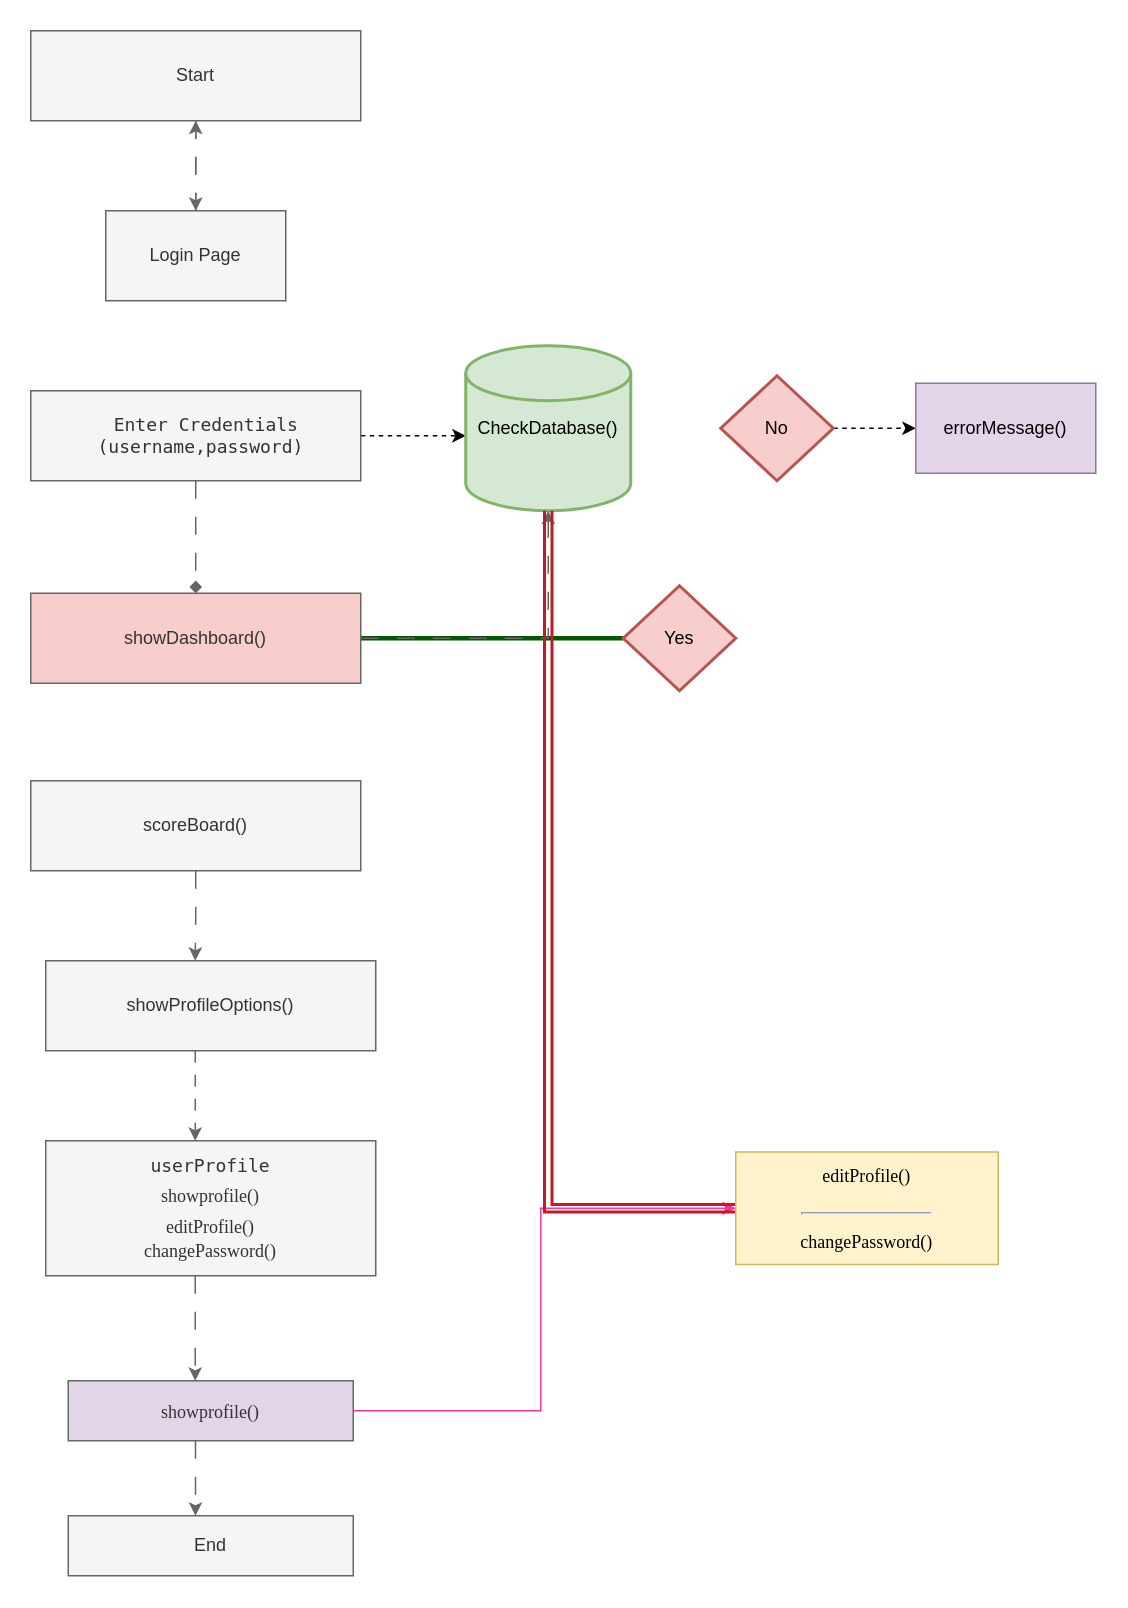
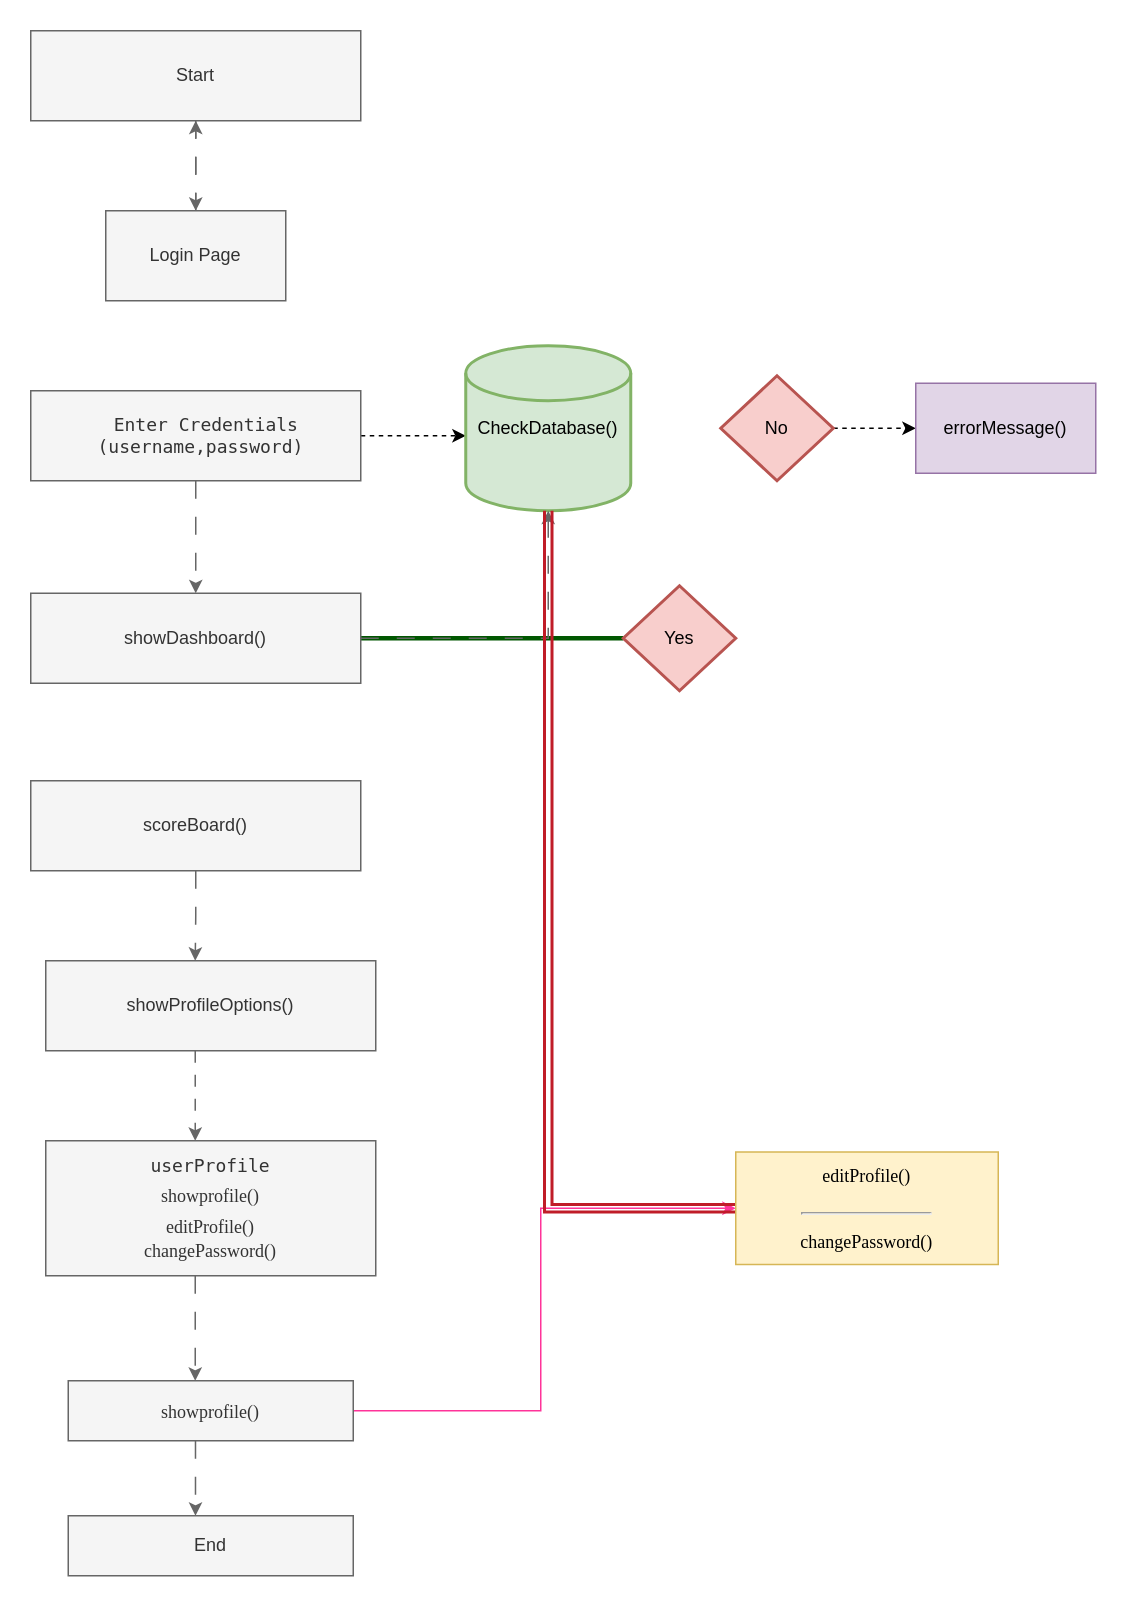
edge "Enter Credentials (username,password)" -> "showDashboard()": arrowhead diamond -> classic
node "showDashboard()": fillcolor #f8cecc -> #f5f5f5
node "showprofile()": fillcolor #e1d5e7 -> #f5f5f5
